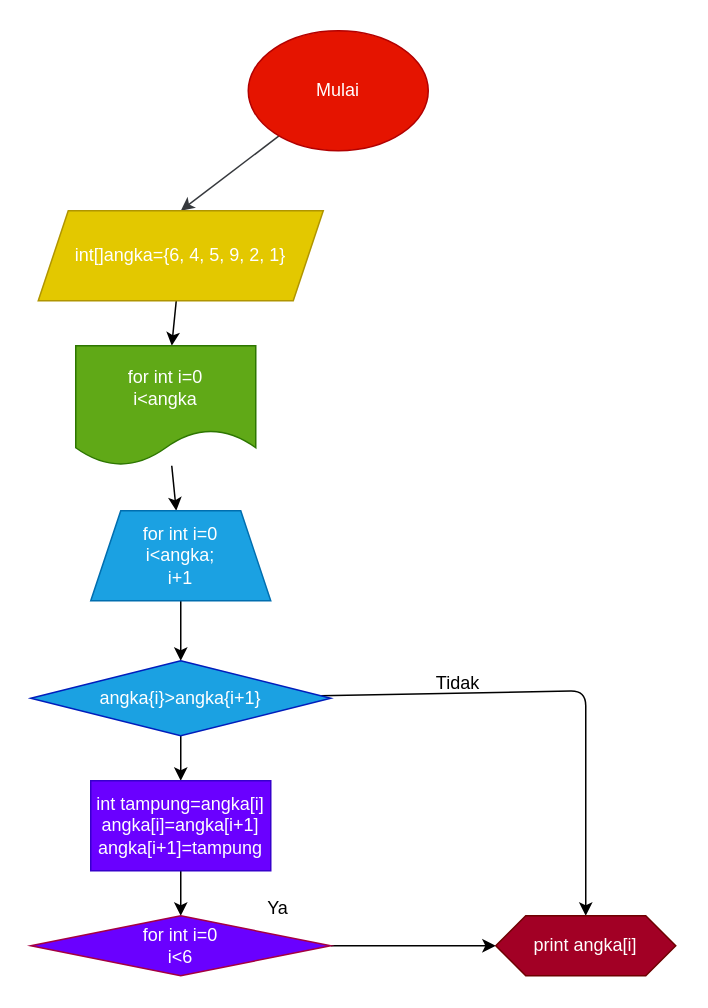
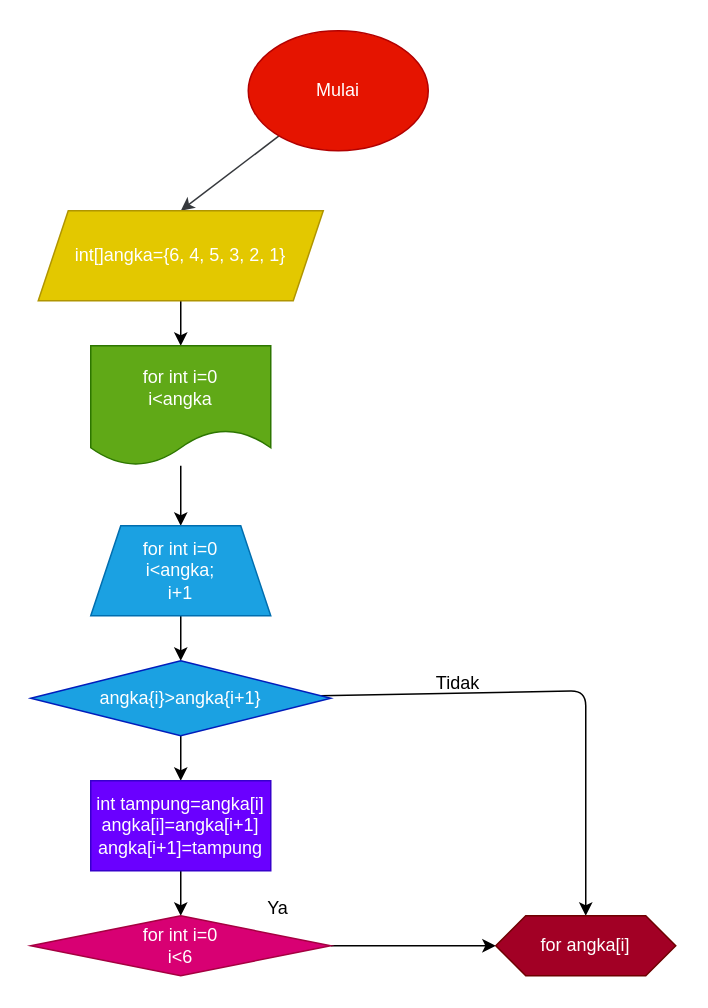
node "int[]angka={6, 4, 5, 9, 2, 1}": label "int[]angka={6, 4, 5, 9, 2, 1}" -> "int[]angka={6, 4, 5, 3, 2, 1}"
node "for int i=0 i<angka": moved (166, 406) -> (181, 406)
node "for int i=0 i<angka; i+1": moved (181, 556) -> (181, 571)
node "for int i=0 i<6": fillcolor #6a00ff -> #d80073
node "print angka[i]": label "print angka[i]" -> "for angka[i]"
